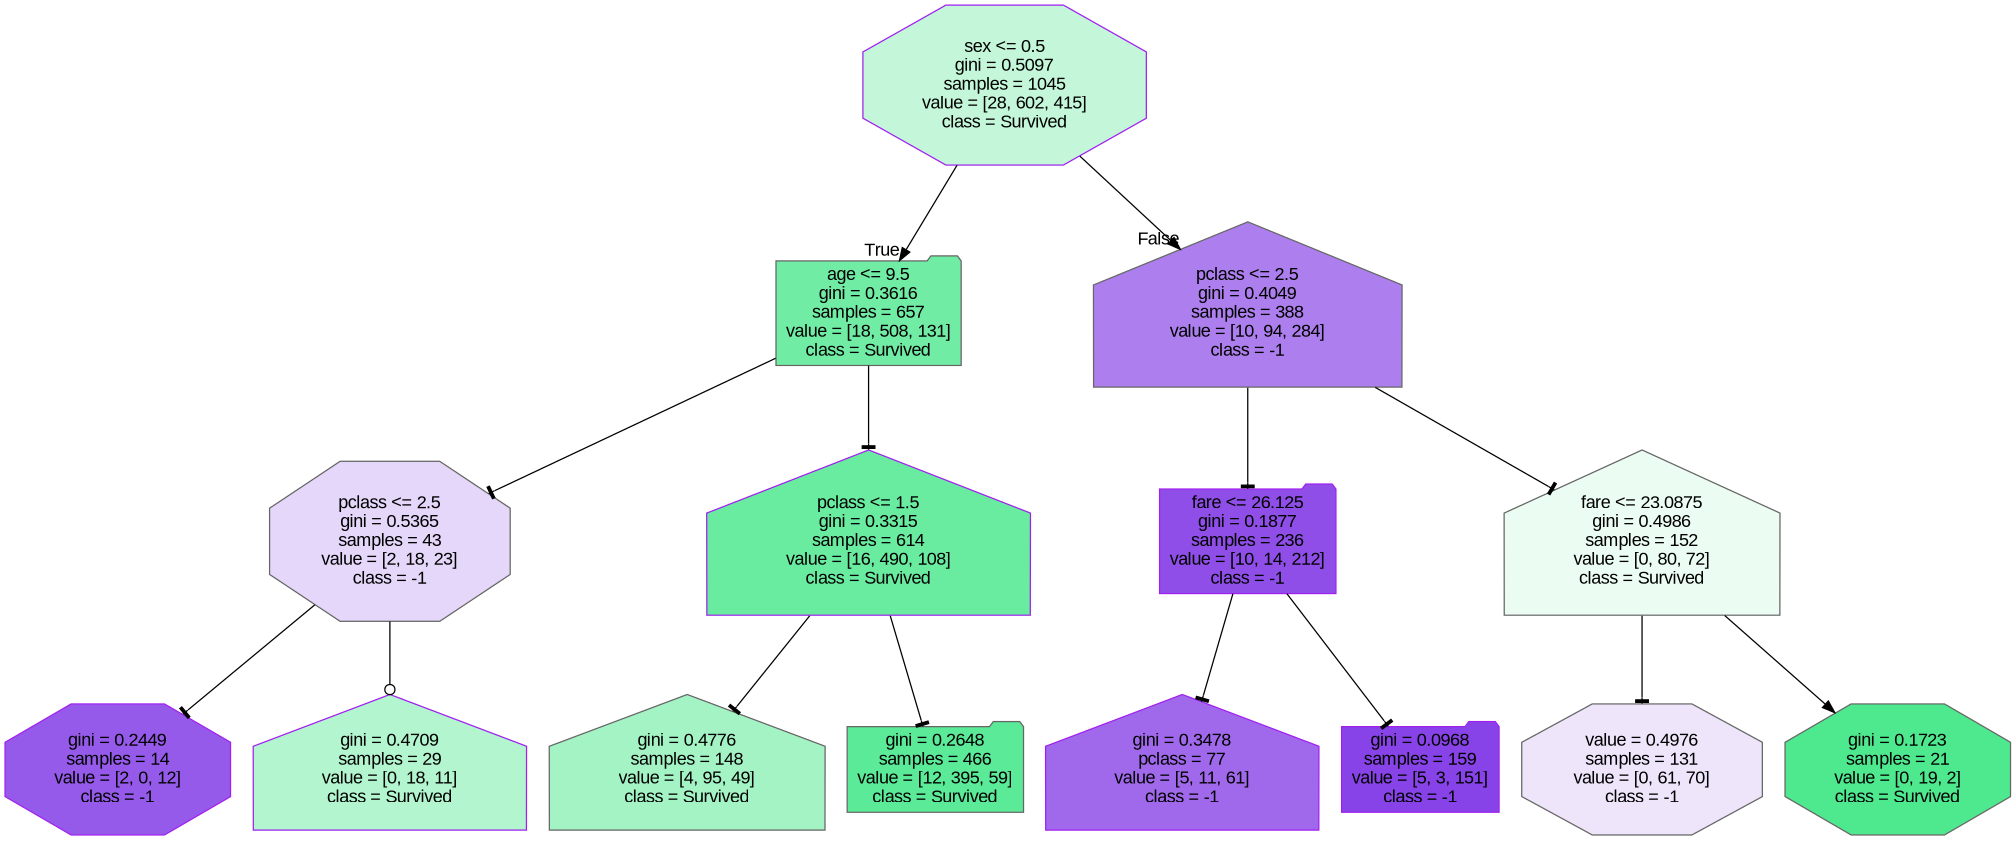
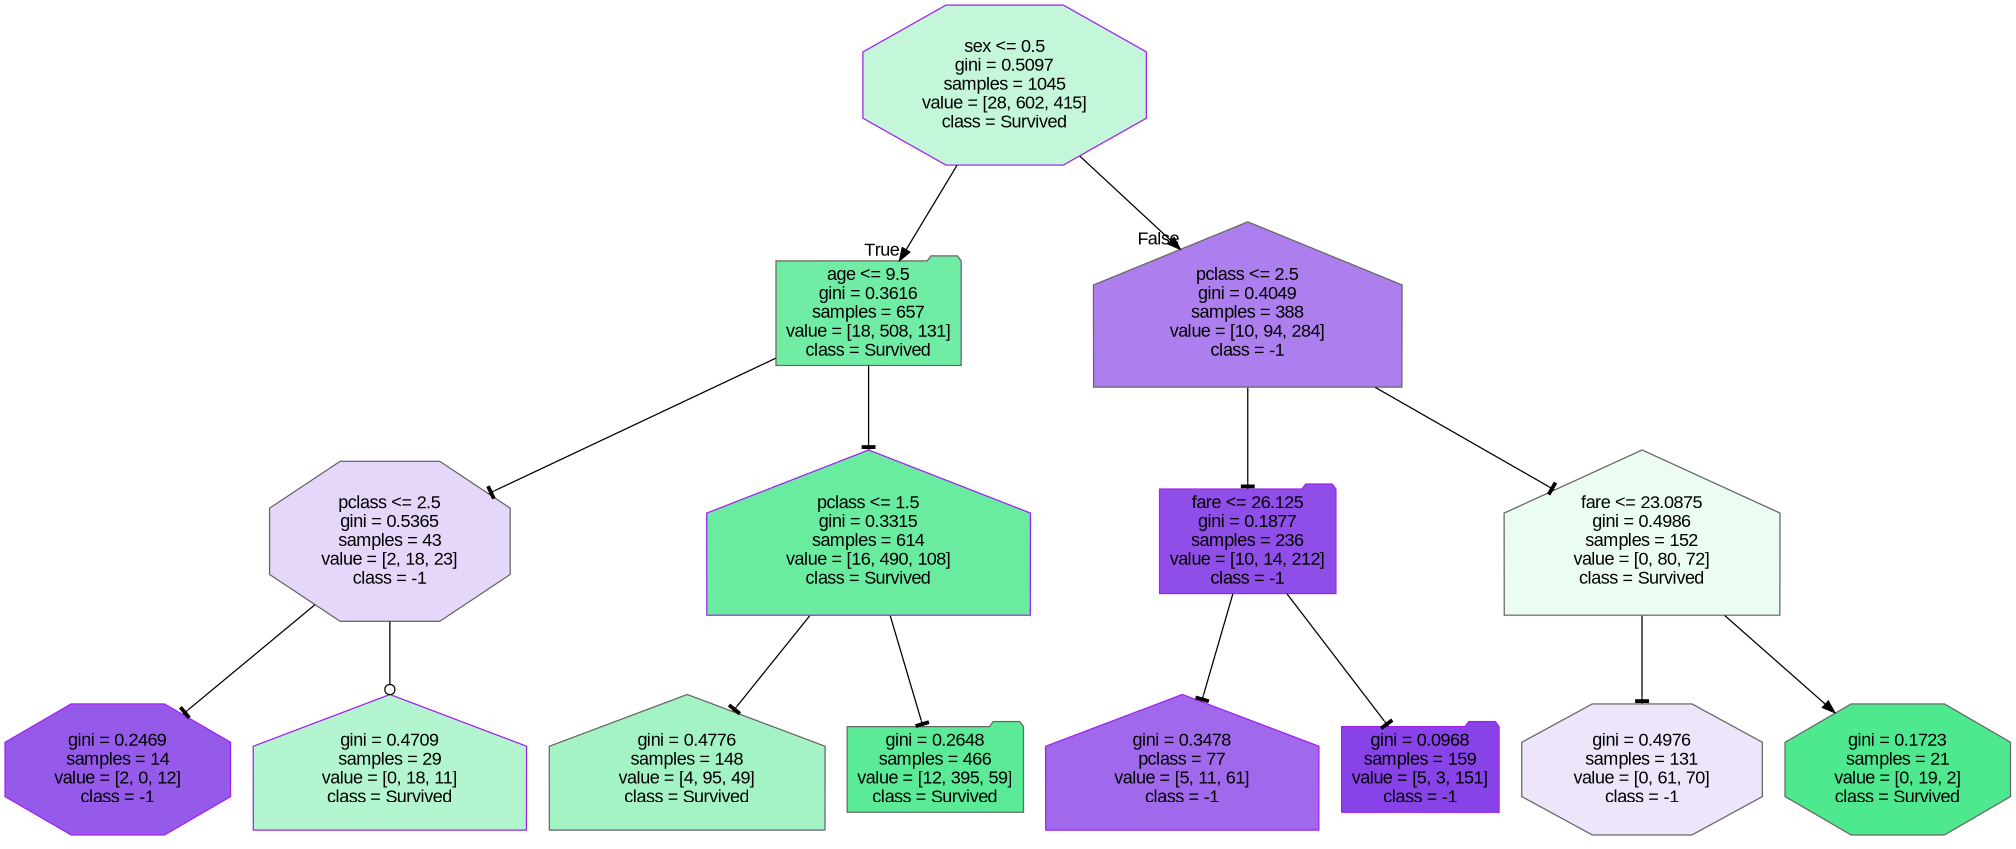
node "gini = 0.2449 samples = 14 value = [2, 0, 12] class = -1": label "gini = 0.2449 samples = 14 value = [2, 0, 12] class = -1" -> "gini = 0.2469 samples = 14 value = [2, 0, 12] class = -1"
node "value = 0.4976 samples = 131 value = [0, 61, 70] class = -1": label "value = 0.4976 samples = 131 value = [0, 61, 70] class = -1" -> "gini = 0.4976 samples = 131 value = [0, 61, 70] class = -1"
